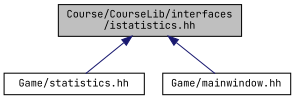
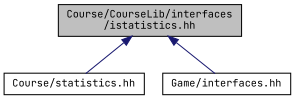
node "Game/statistics.hh": label "Game/statistics.hh" -> "Course/statistics.hh"
node "Game/mainwindow.hh": label "Game/mainwindow.hh" -> "Game/interfaces.hh"
